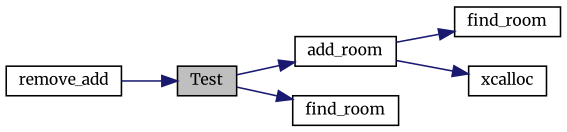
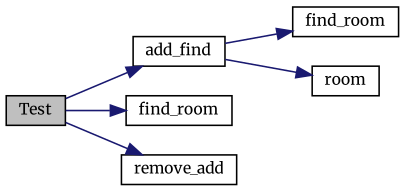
node "add_room": label "add_room" -> "add_find"
edge "remove_add" -> "Test": reversed
node "xcalloc": label "xcalloc" -> "room"
